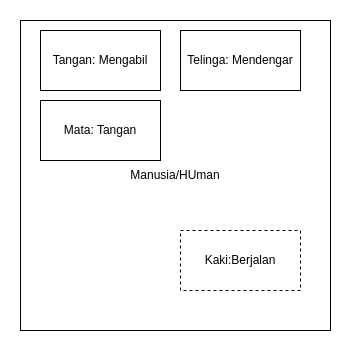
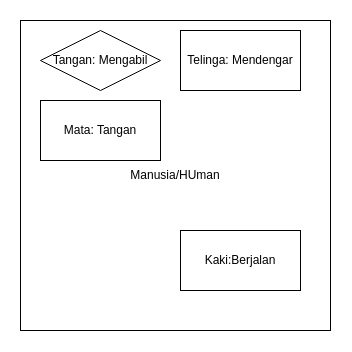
node "Tangan: Mengabil": shape rectangle -> diamond
node "Kaki:Berjalan": style dashed -> solid
